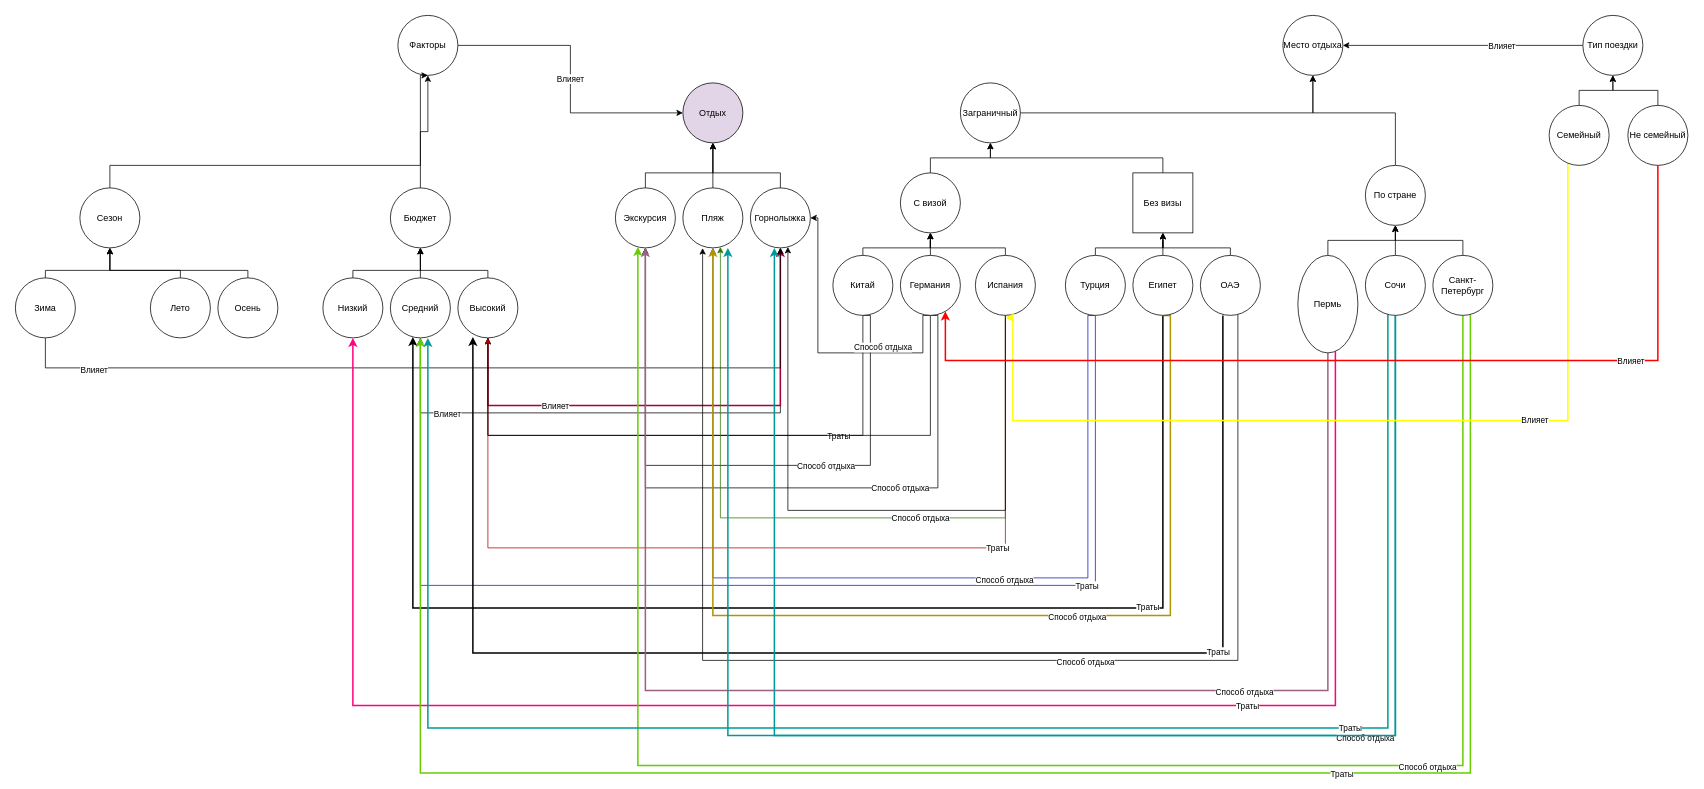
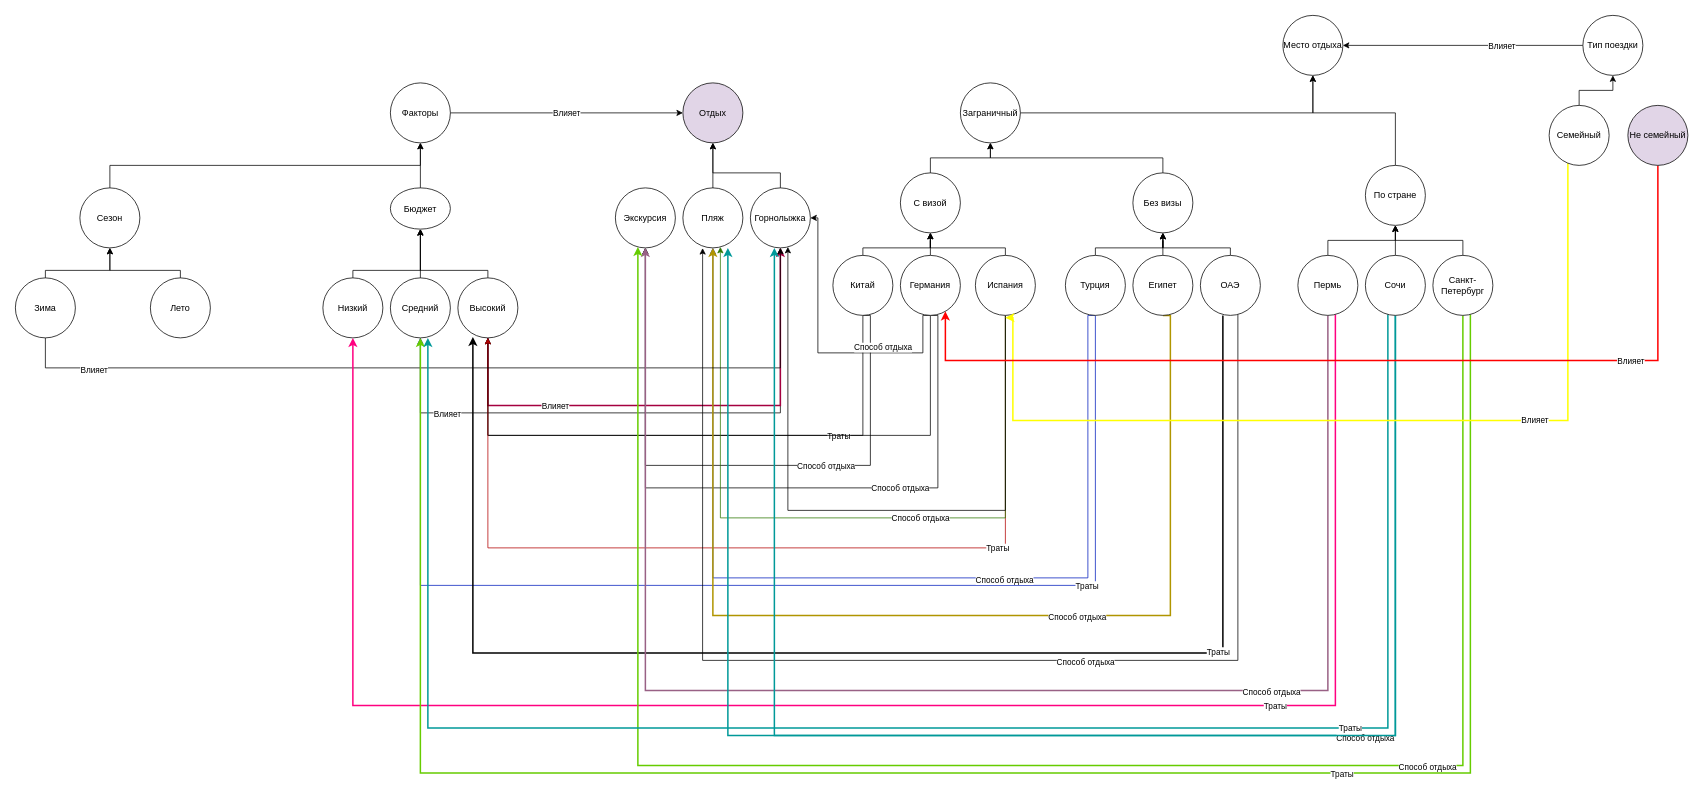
node "Факторы": moved (428, 45) -> (420, 113)
edge "Не семейный" -> "Тип поездки": removed
node "Не семейный": fillcolor #ffffff -> #e1d5e7
edge "Экскурсия" -> "Отдых": removed
node "Без визы": shape rectangle -> ellipse
node "Бюджет": size 60x60 -> 60x41
edge "Осень" -> "Сезон": removed
node "Пермь": size 60x98 -> 60x60
node "Осень": removed
edge "Египет" -> "Средний": removed, label "Траты"
